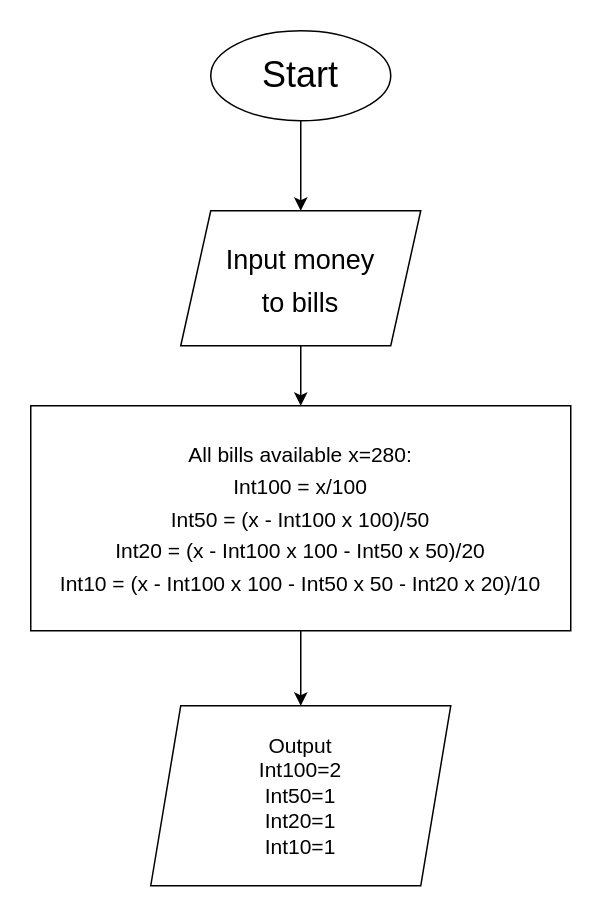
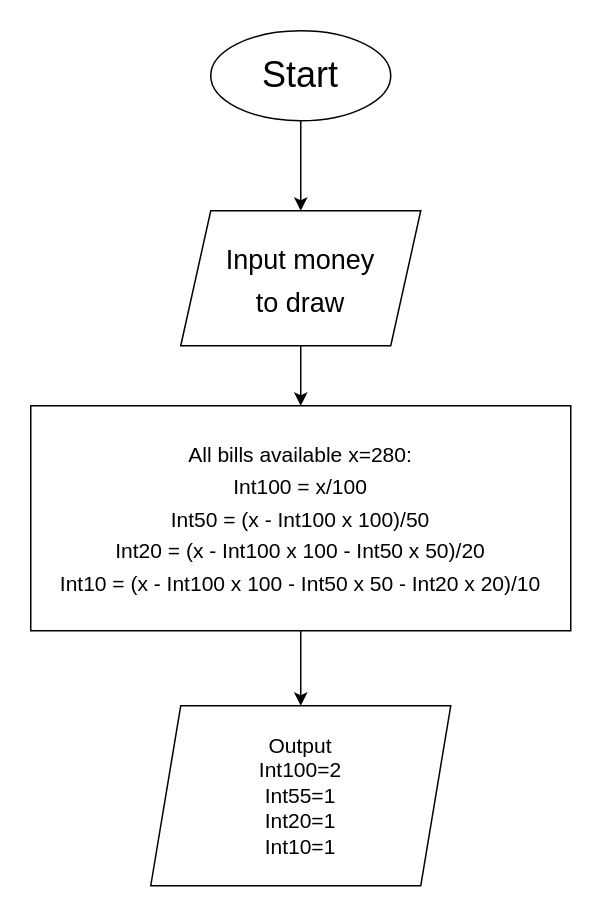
node "Input money to bills": label "Input money to bills" -> "Input money to draw"
node "Output Int100=2 Int50=1 Int20=1 Int10=1": label "Output Int100=2 Int50=1 Int20=1 Int10=1" -> "Output Int100=2 Int55=1 Int20=1 Int10=1"
